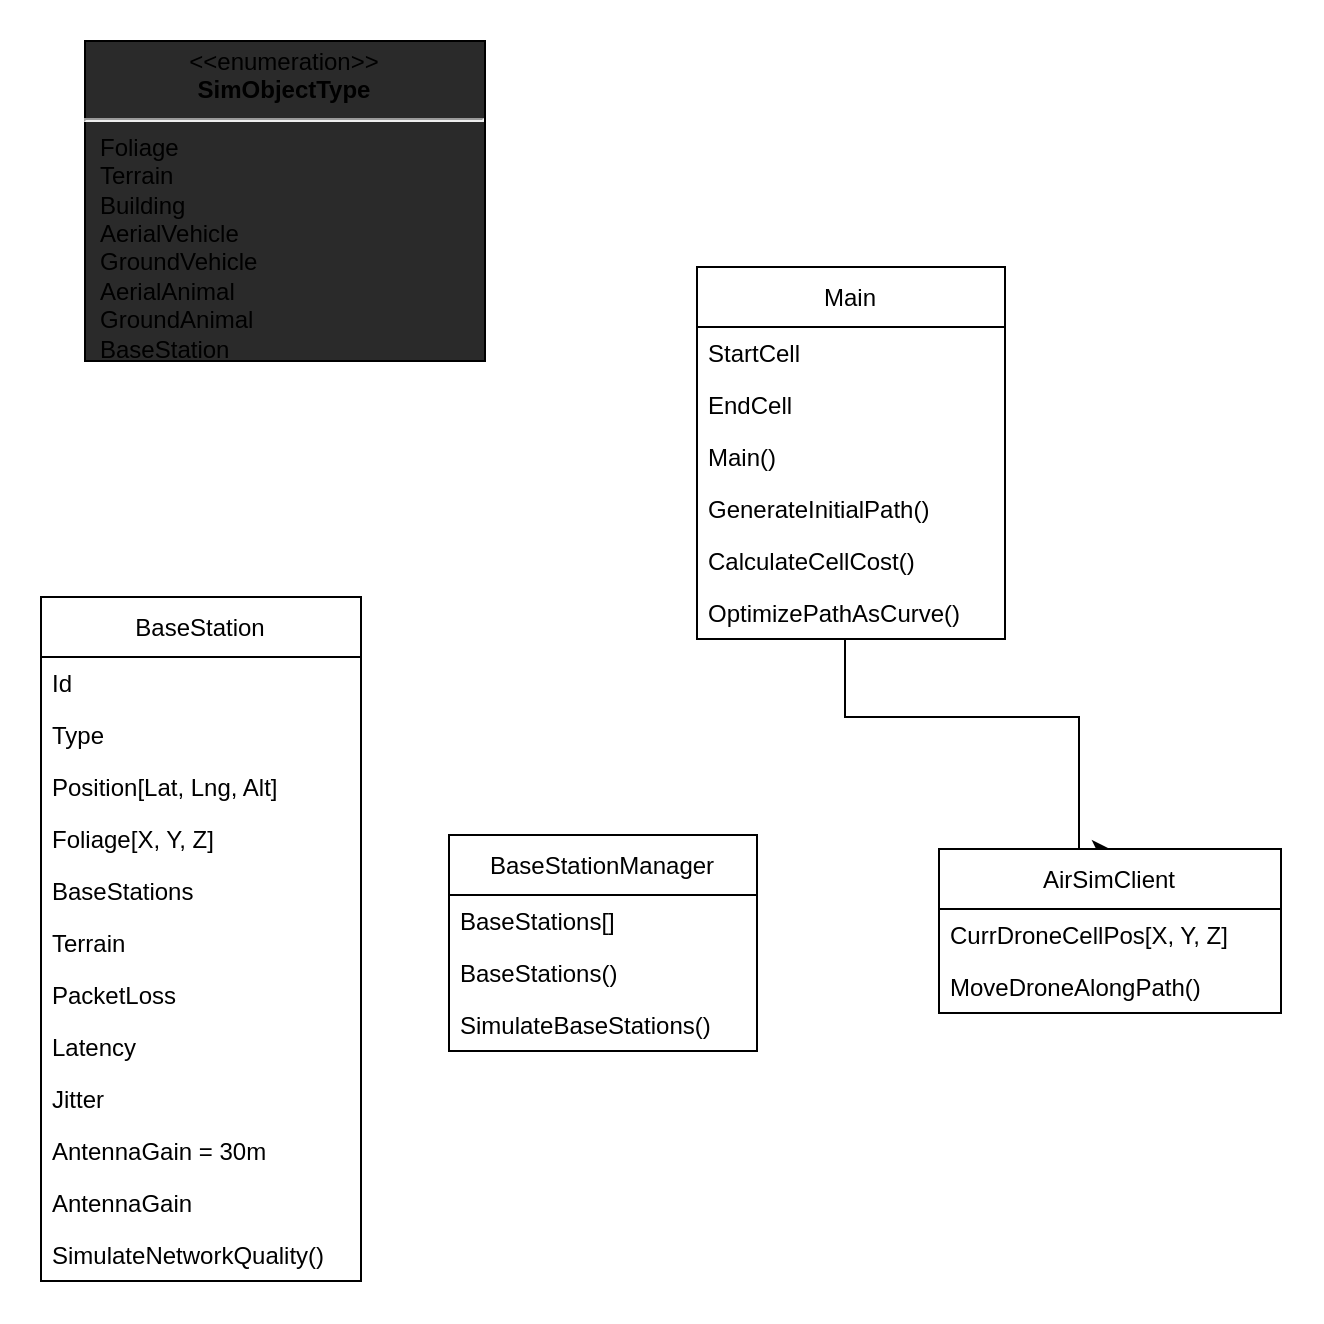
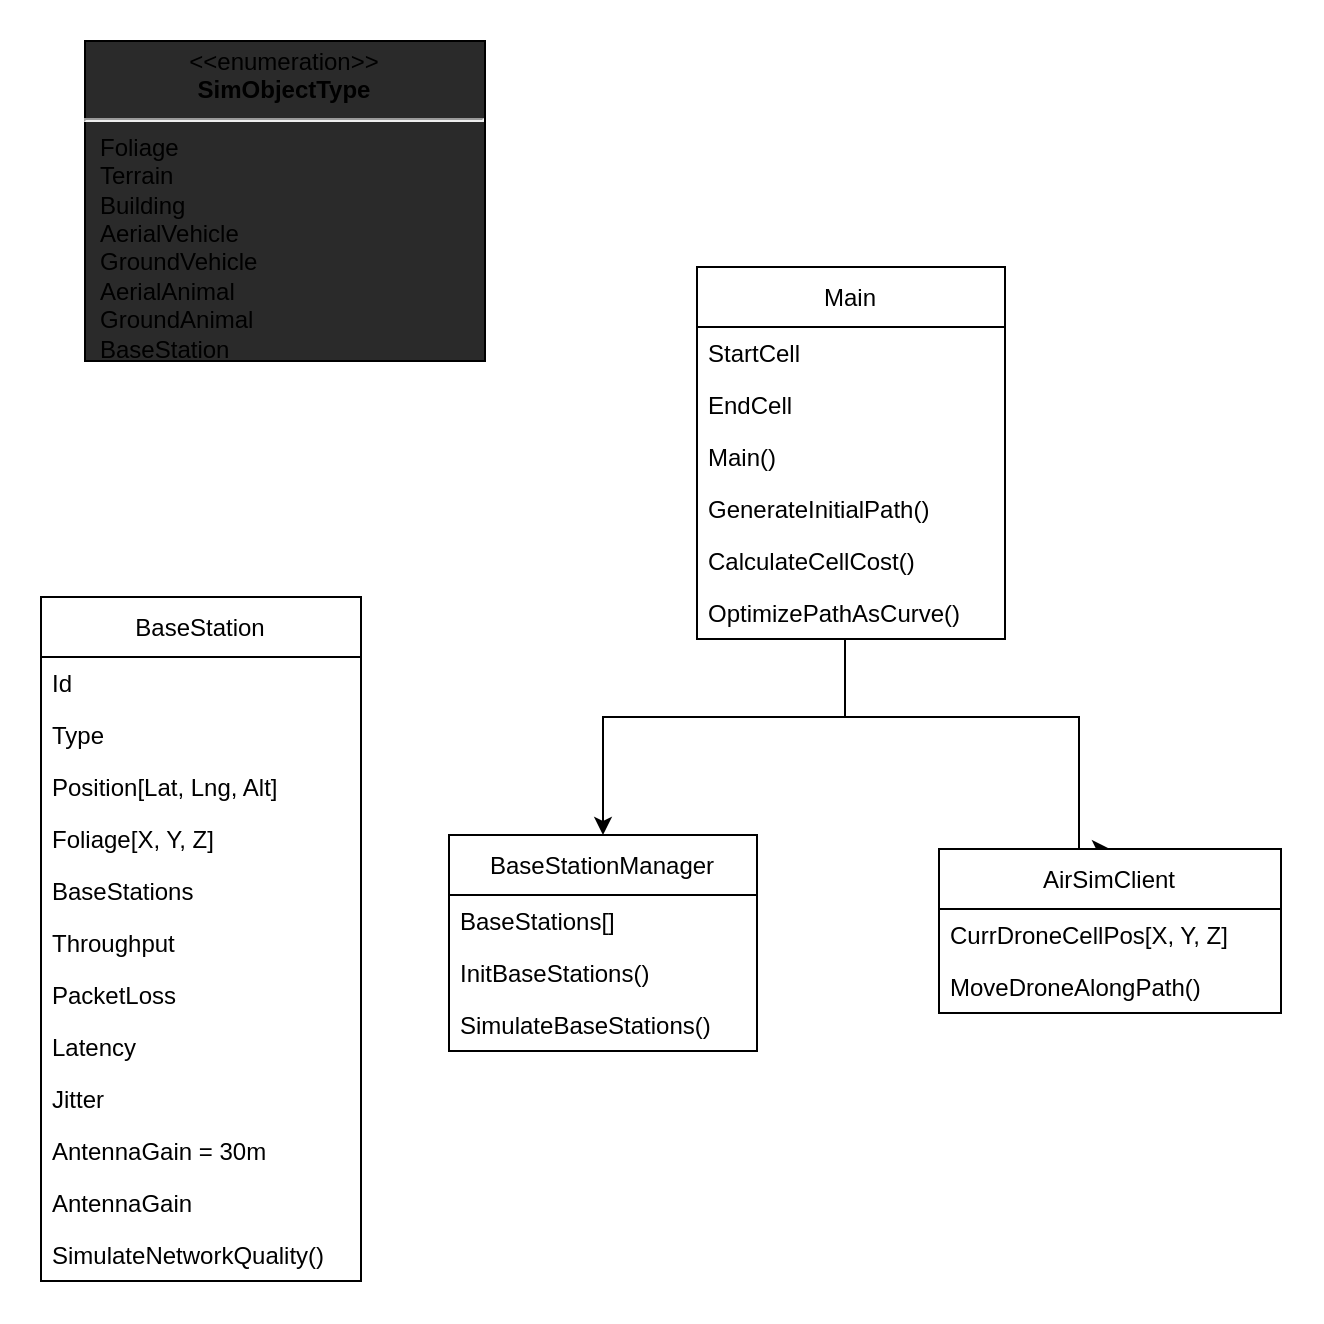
edge "Main" -> "BaseStationManager": added
node "Terrain": label "Terrain" -> "Throughput"
node "BaseStations()": label "BaseStations()" -> "InitBaseStations()"
